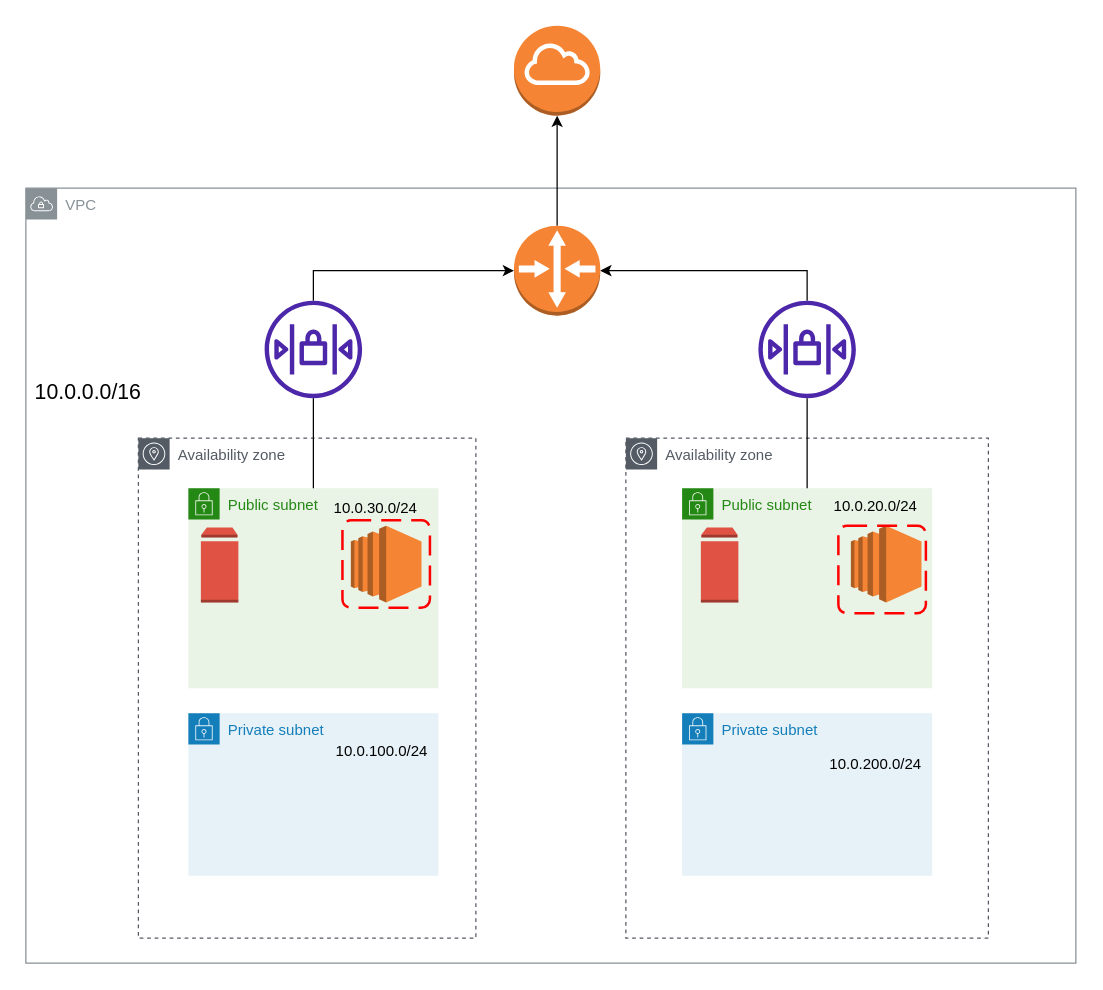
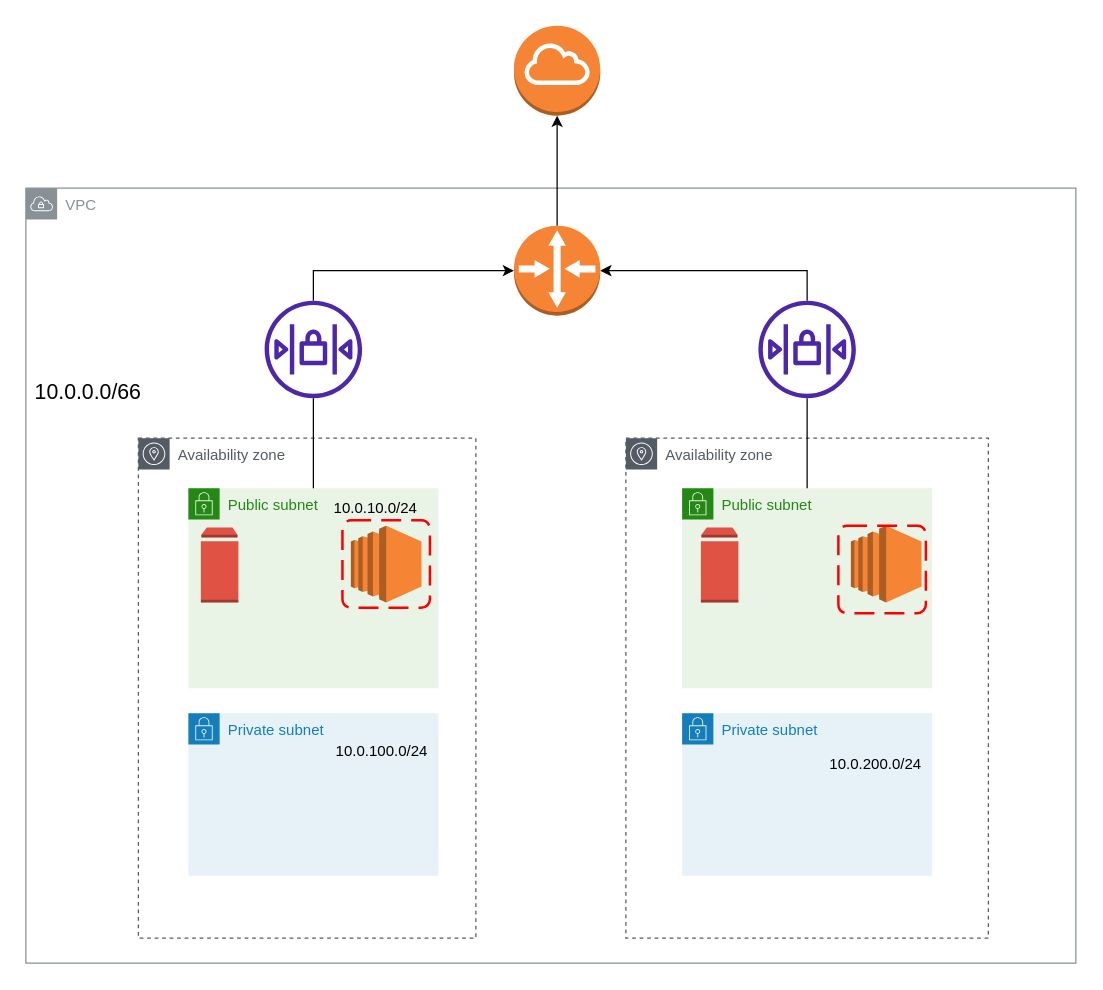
node "10.0.0.0/16": label "10.0.0.0/16" -> "10.0.0.0/66"
node "10.0.30.0/24": label "10.0.30.0/24" -> "10.0.10.0/24"
node "10.0.20.0/24": removed
